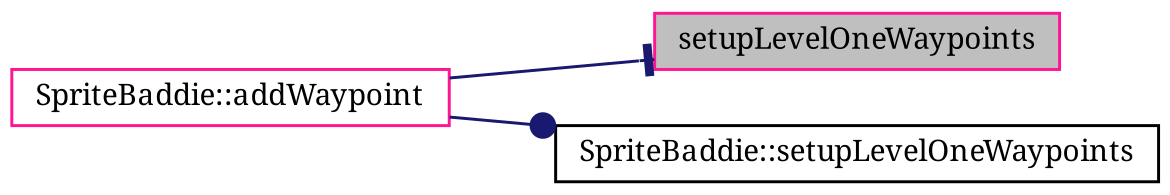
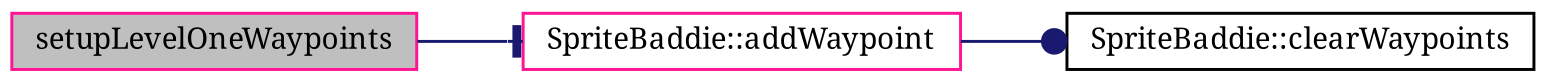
edge "SpriteBaddie::addWaypoint" -> "setupLevelOneWaypoints": reversed
node "SpriteBaddie::setupLevelOneWaypoints": label "SpriteBaddie::setupLevelOneWaypoints" -> "SpriteBaddie::clearWaypoints"
